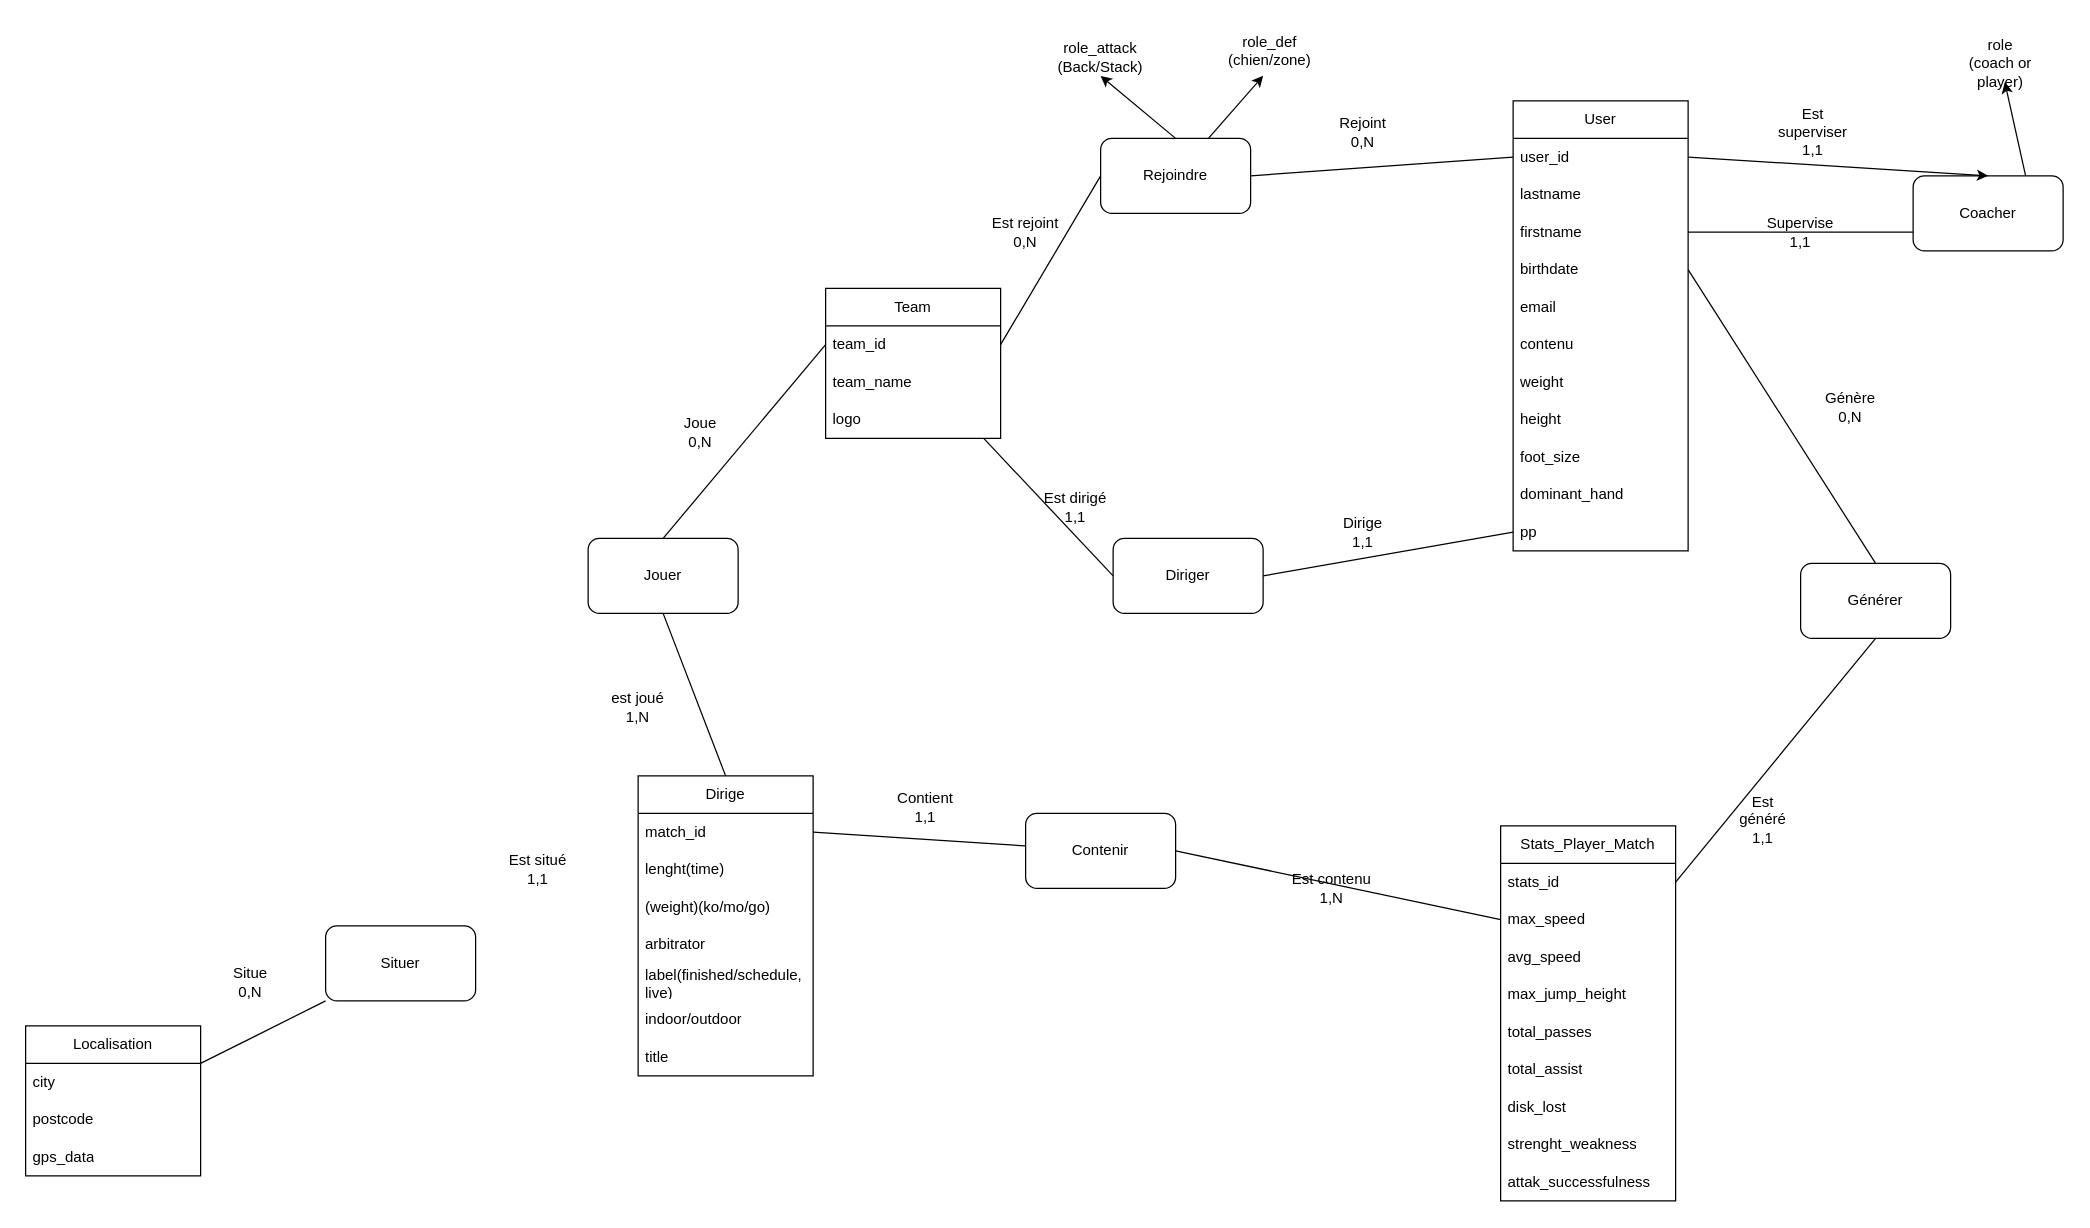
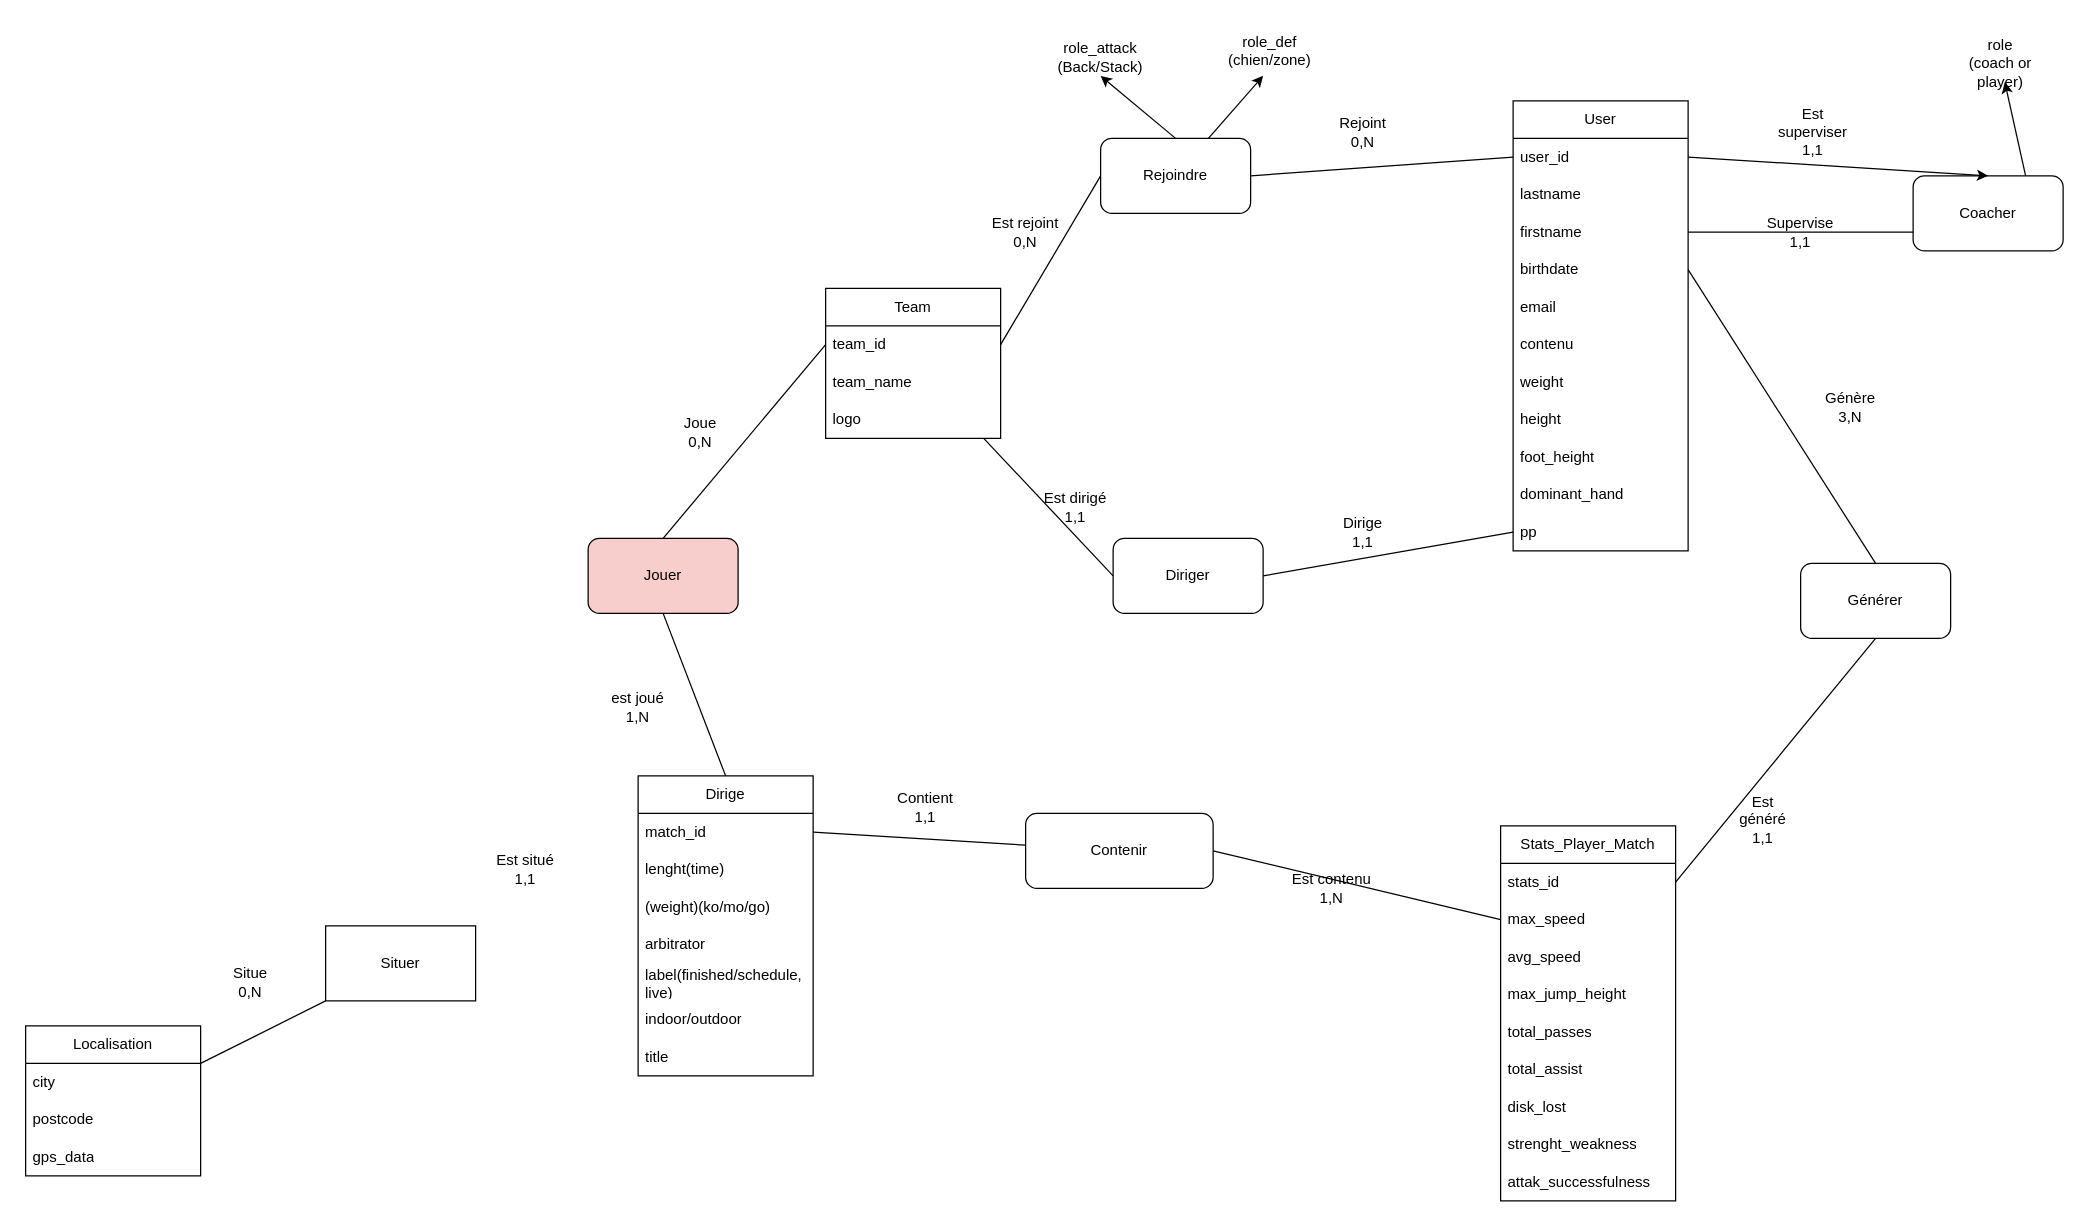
node "Génère 0,N": label "Génère 0,N" -> "Génère 3,N"
node "foot_size": label "foot_size" -> "foot_height"
node "Jouer": fillcolor #ffffff -> #f8cecc
node "Contenir": size 150x75 -> 188x75
node "Est situé 1,1": moved (538, 869) -> (526, 869)
node "Situer": shape rounded rectangle -> rectangle
